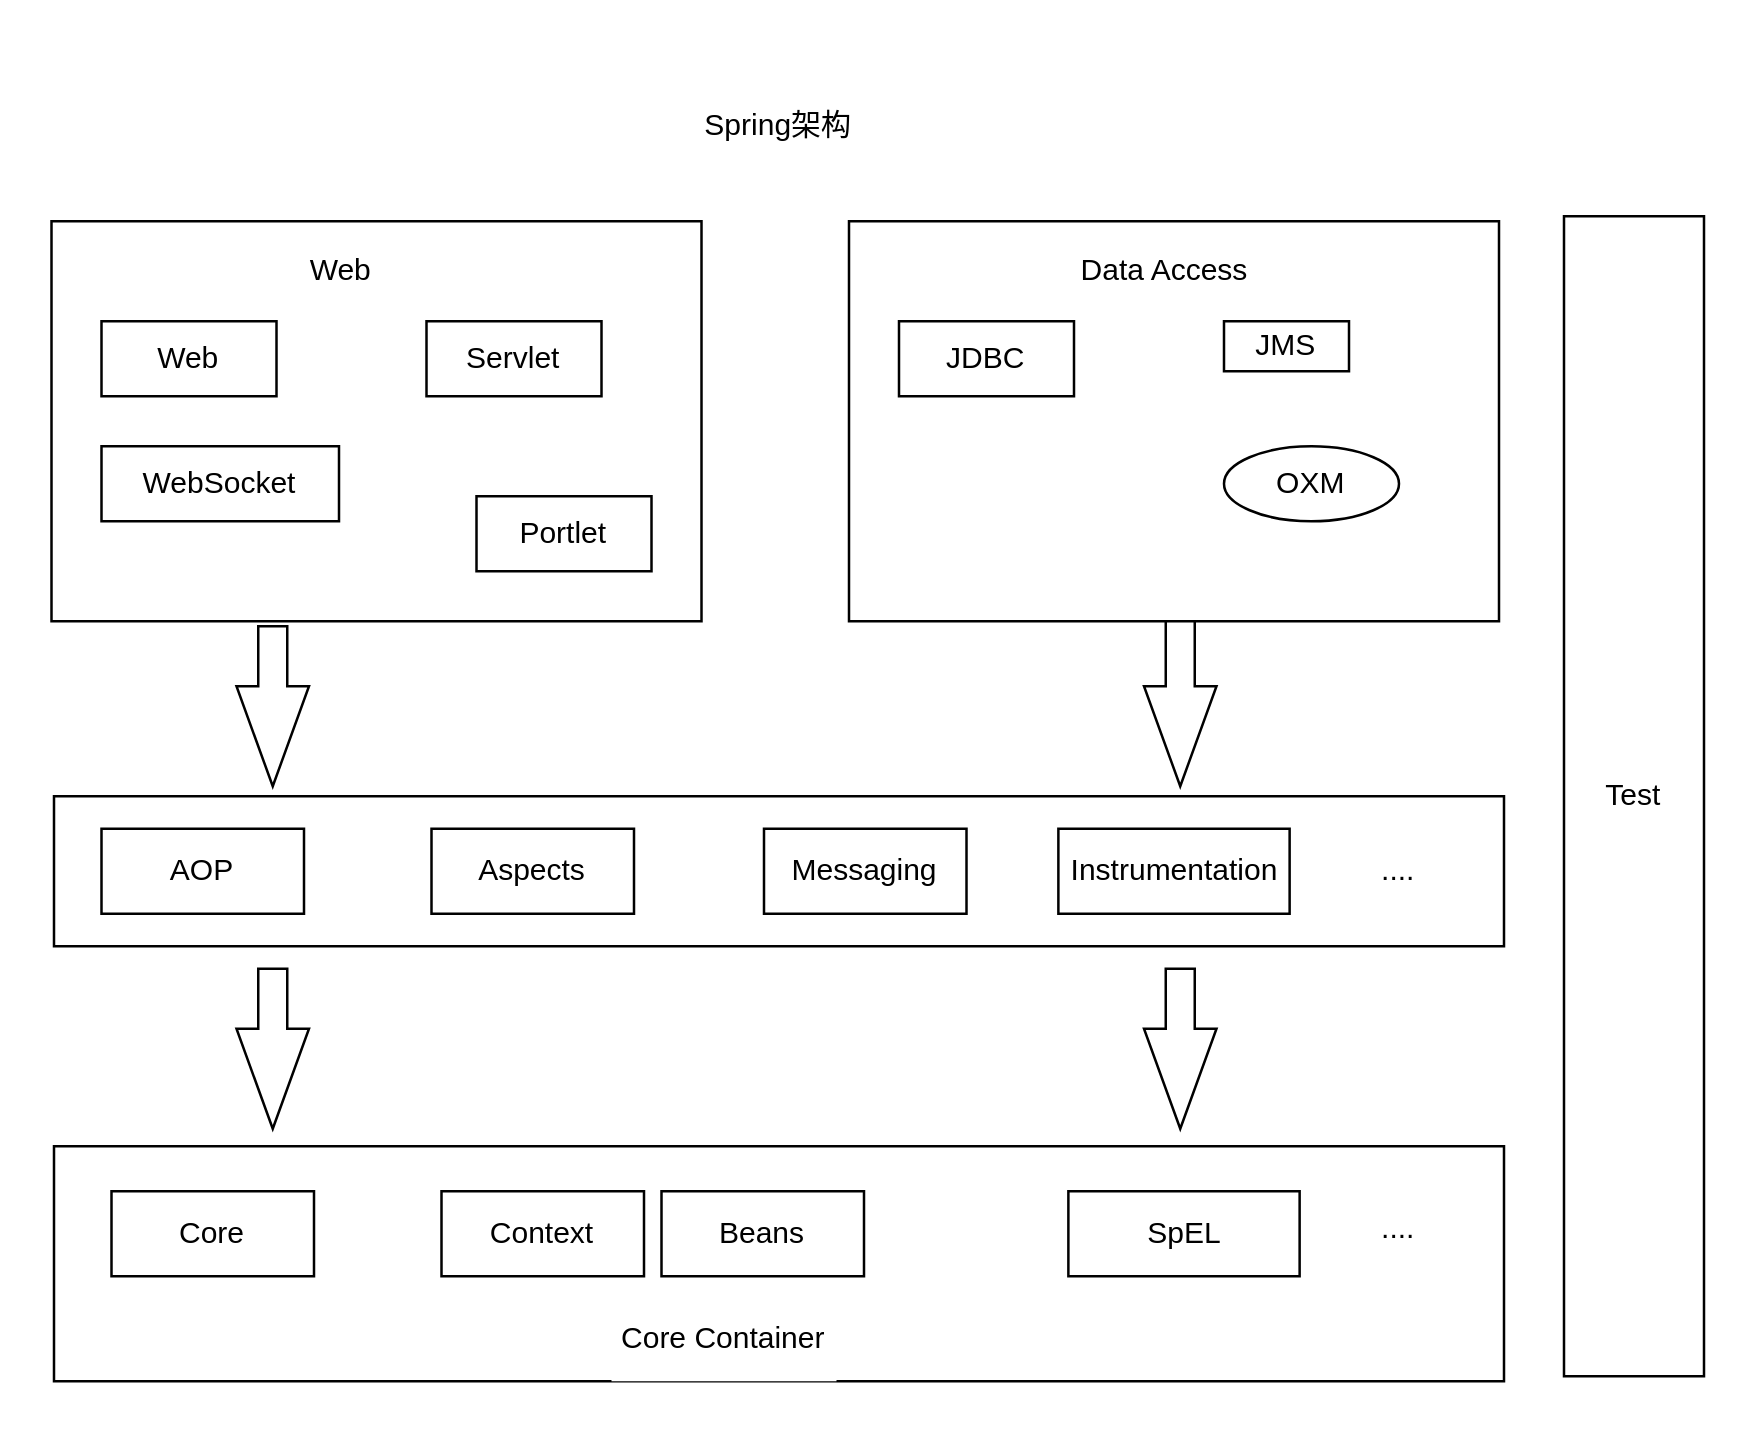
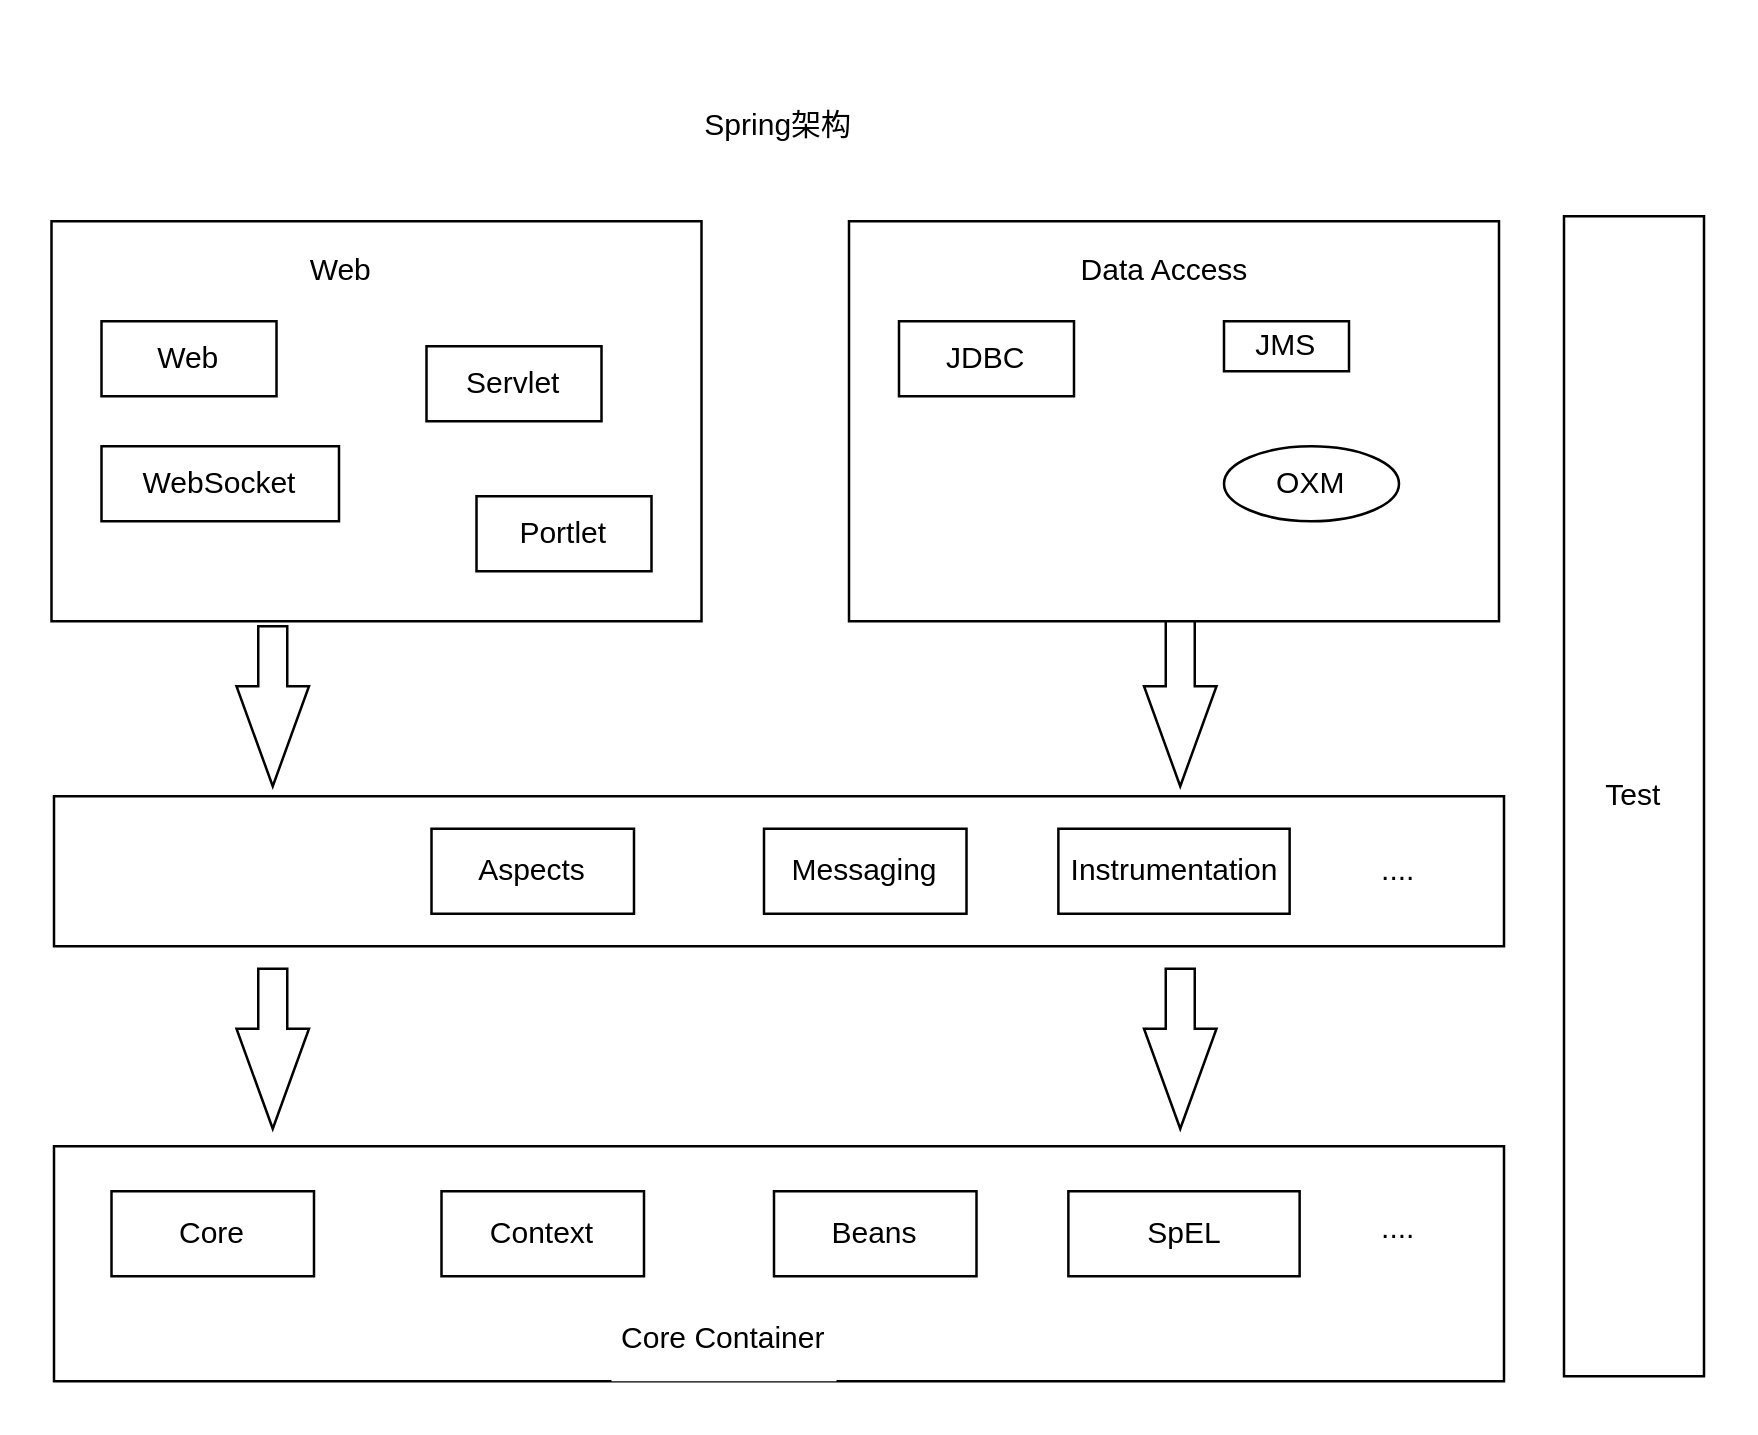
node "Servlet": moved (514, 359) -> (514, 384)
node "AOP": removed
node "Beans": moved (763, 1234) -> (875, 1234)
